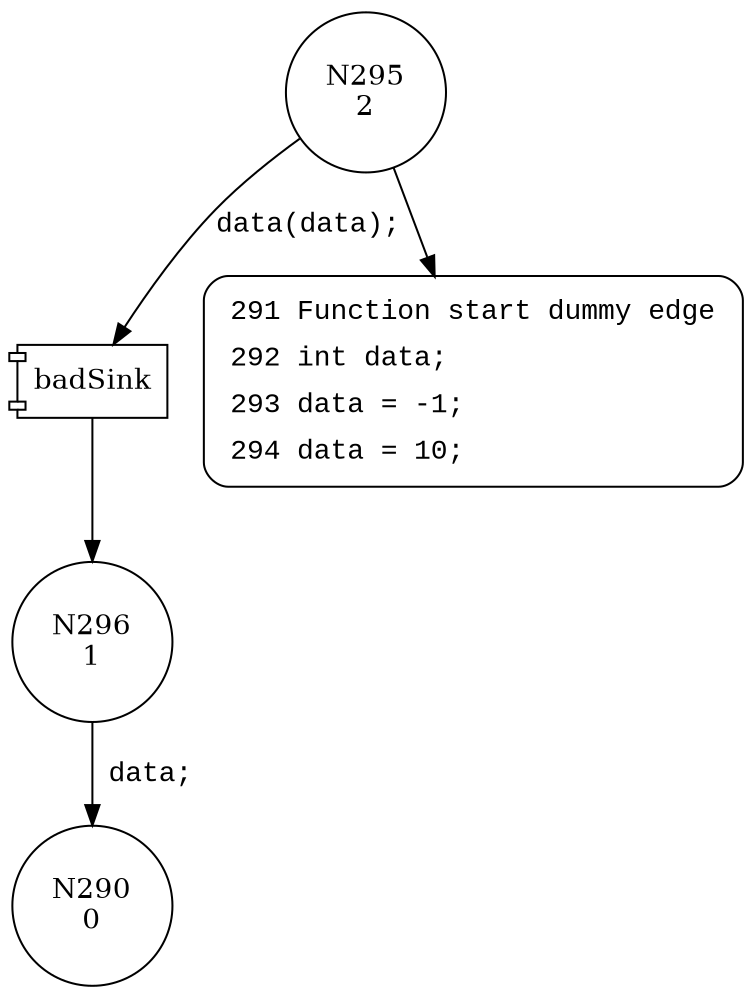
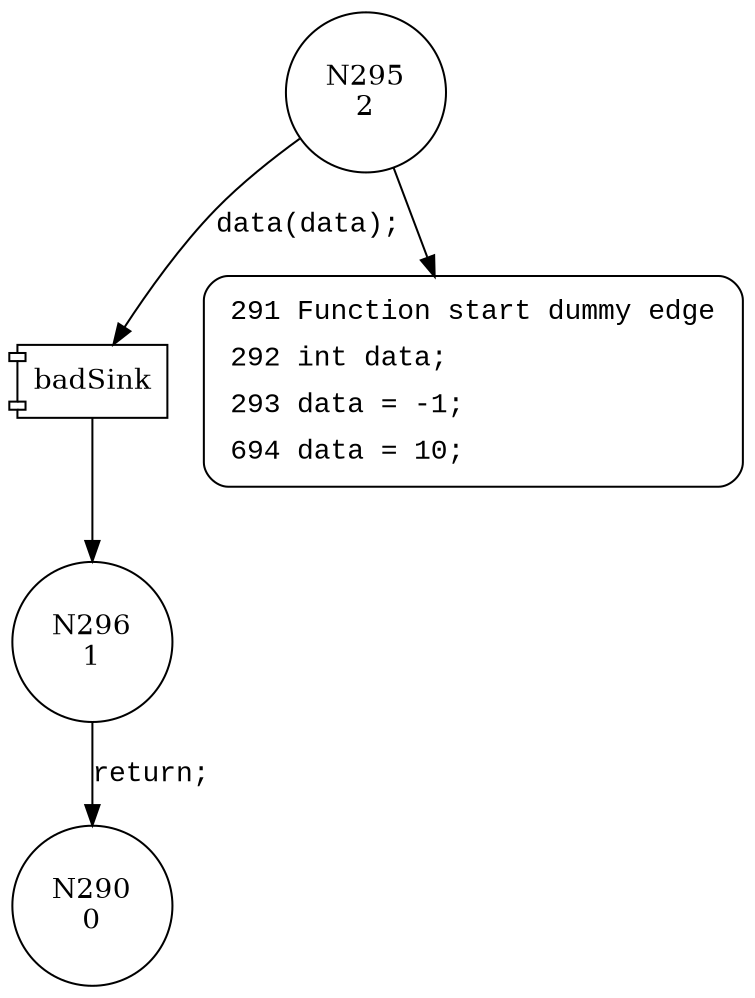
node "291": text "294" -> "694"
edge "N296 1" -> "N290 0": label "data;" -> "return;"
